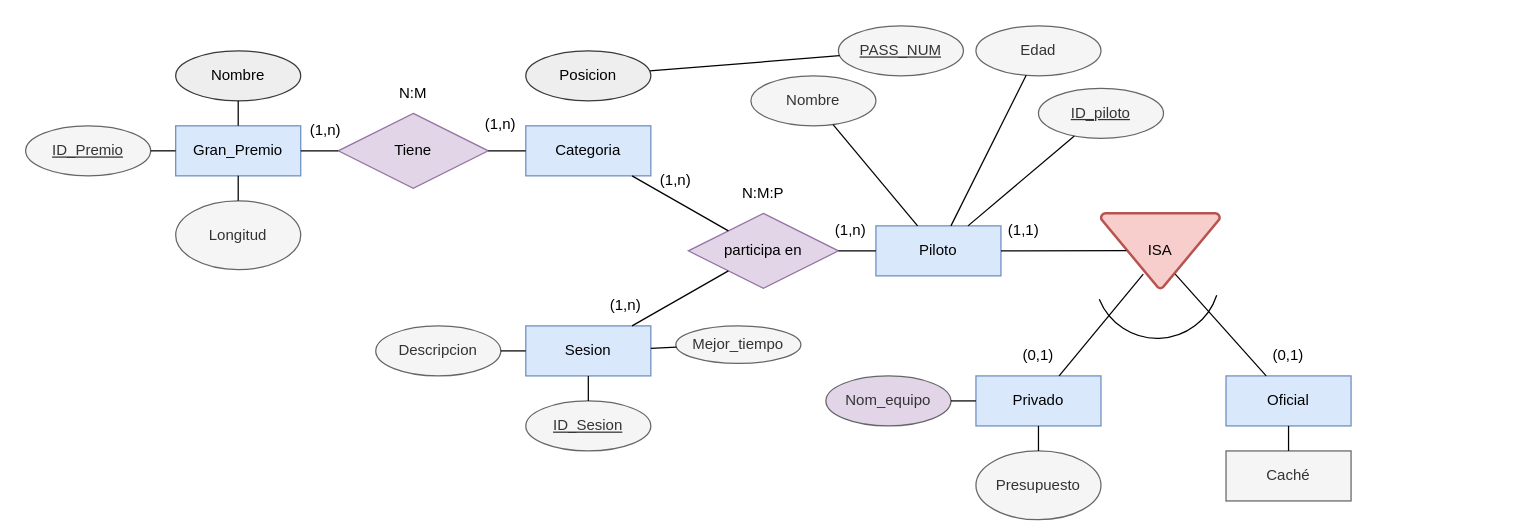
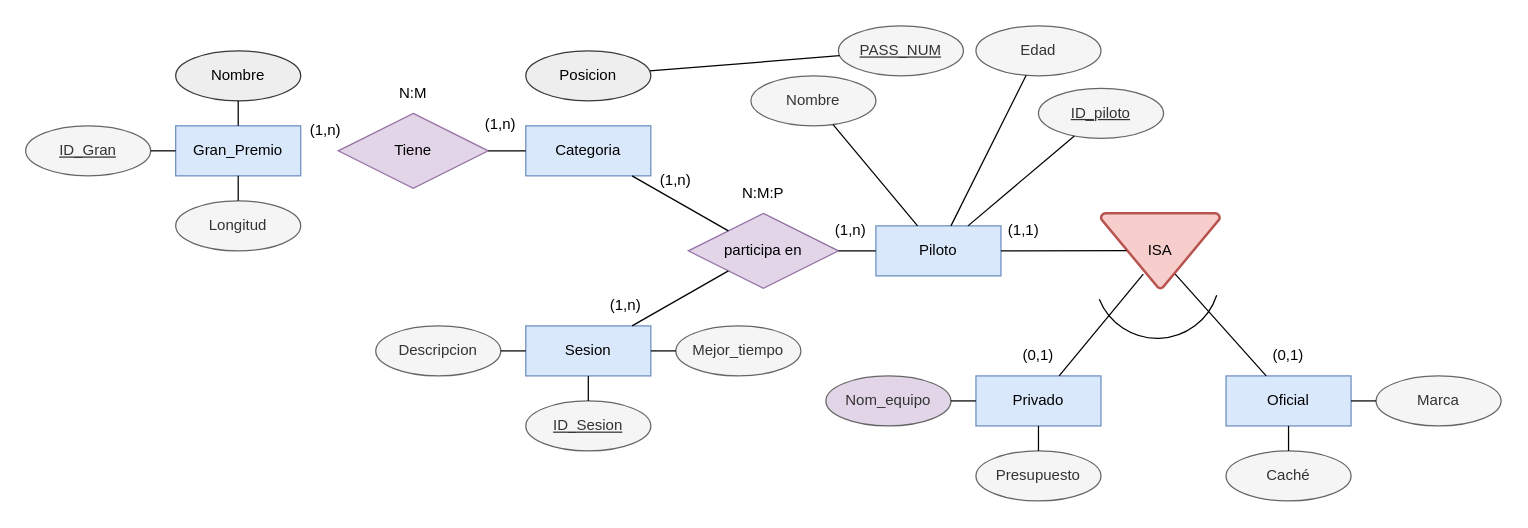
node "ID_Premio": label "ID_Premio" -> "ID_Gran"
edge "Gran_Premio" -- "Tiene": removed
node "Longitud": size 125x69 -> 125x50
node "Mejor_tiempo": size 125x38 -> 125x50
edge "Oficial" -- "Marca": added
node "Marca": added
node "Caché": shape rectangle -> ellipse
node "Presupuesto": size 125x69 -> 125x50
